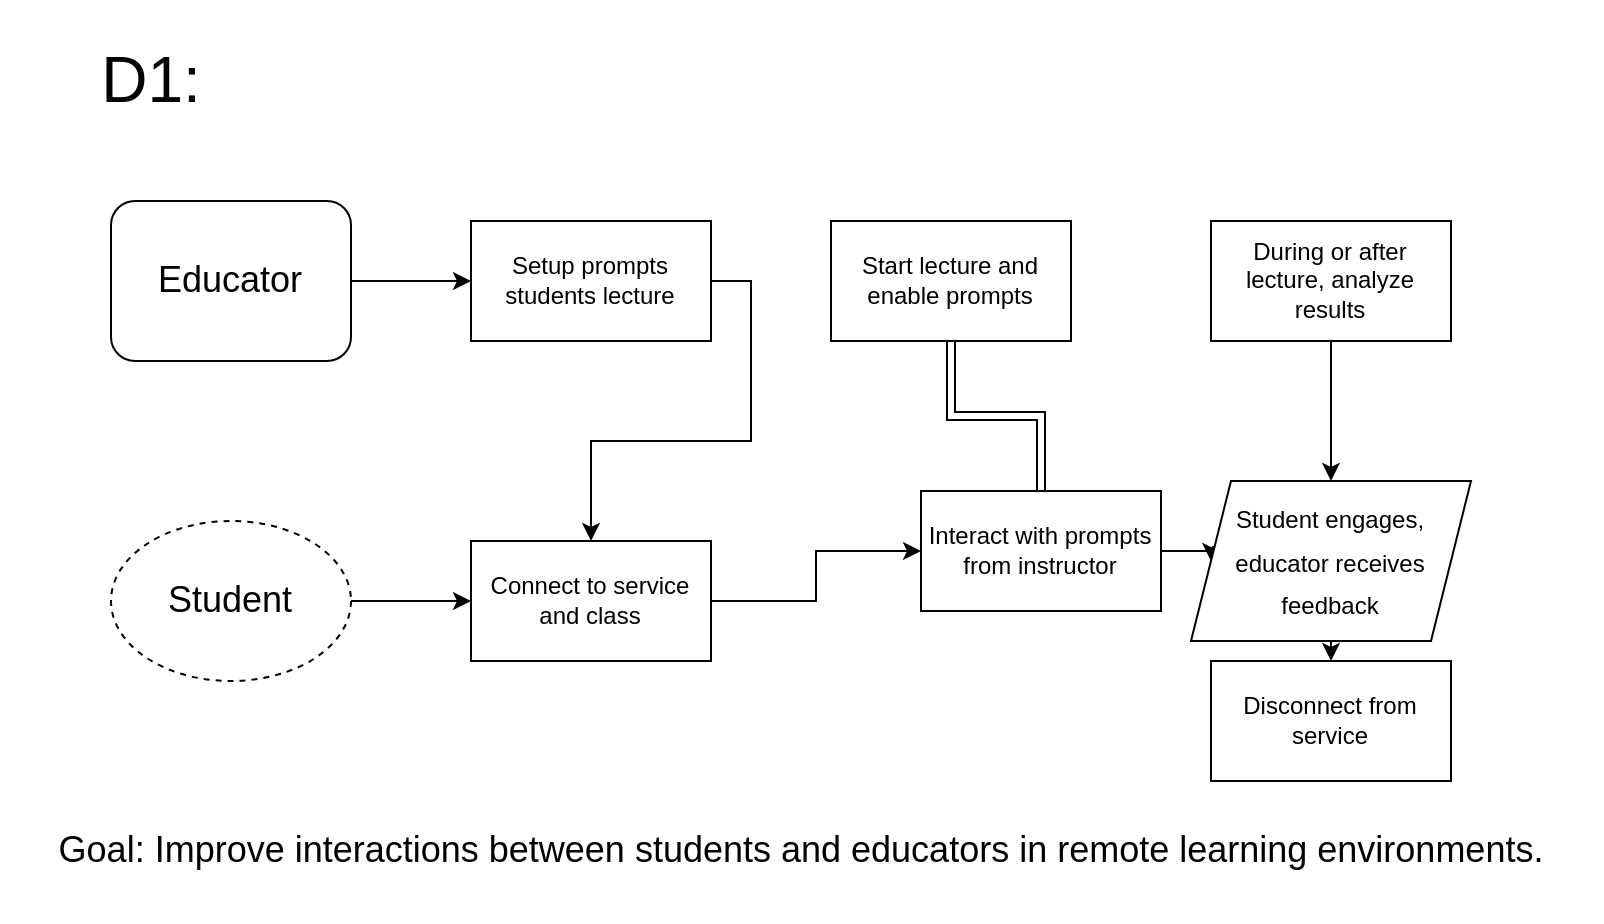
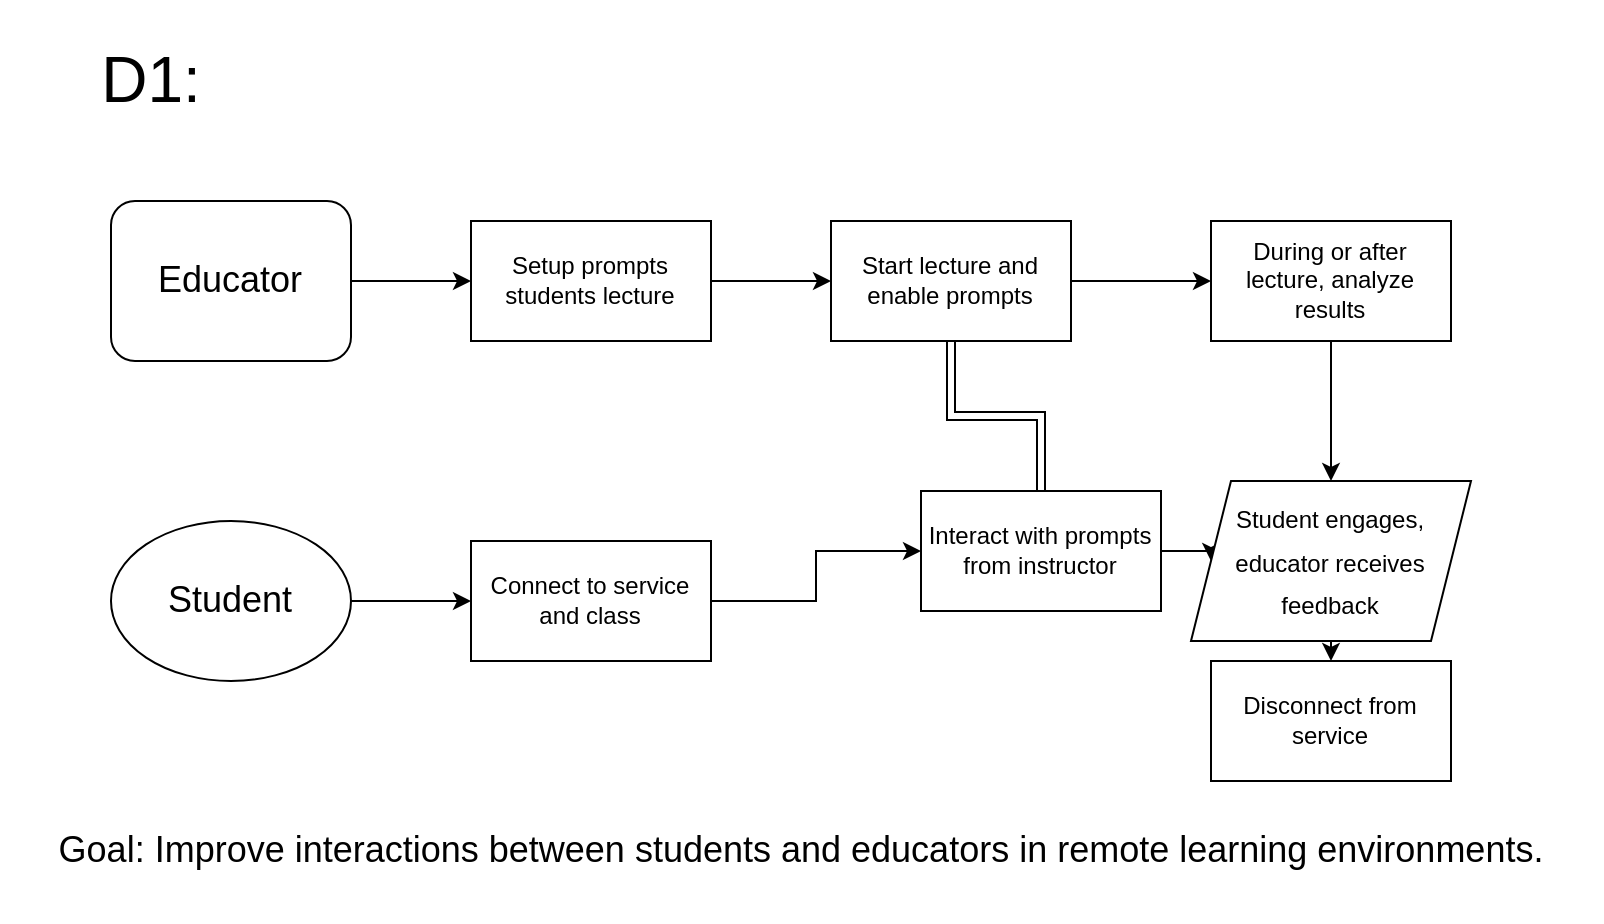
edge "Start lecture and enable prompts" -> "During or after lecture, analyze results": added
edge "Setup prompts students lecture" -> "Connect to service and class": now "Setup prompts students lecture" -> "Start lecture and enable prompts"
node "Student": style dashed -> solid
